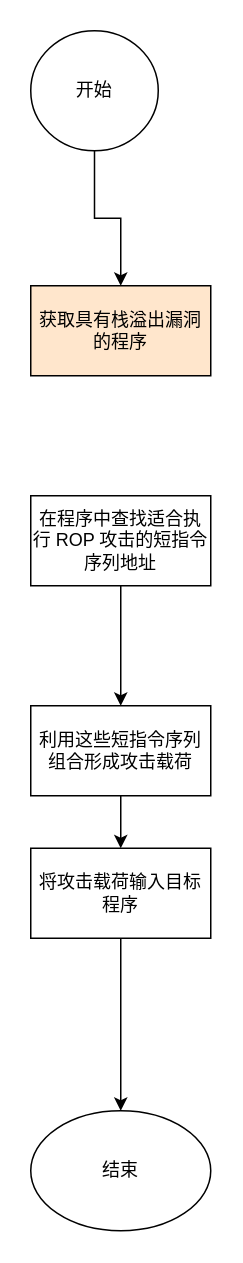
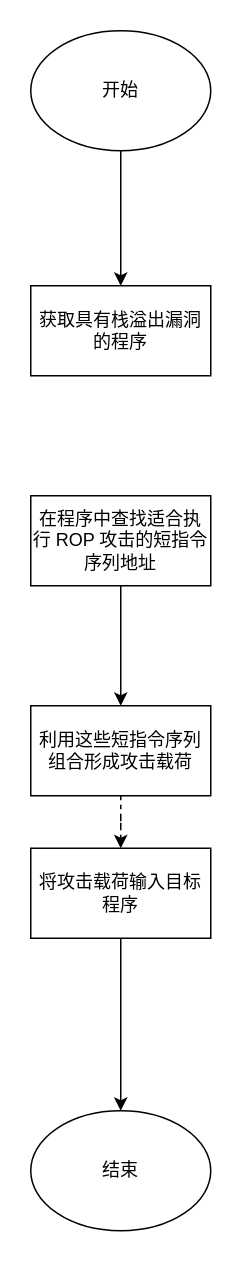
node "开始": size 128x120 -> 180x120
node "获取具有栈溢出漏洞的程序": fillcolor #ffe6cc -> #ffffff
edge "利用这些短指令序列组合形成攻击载荷" -> "将攻击载荷输入目标程序": style solid -> dashed
